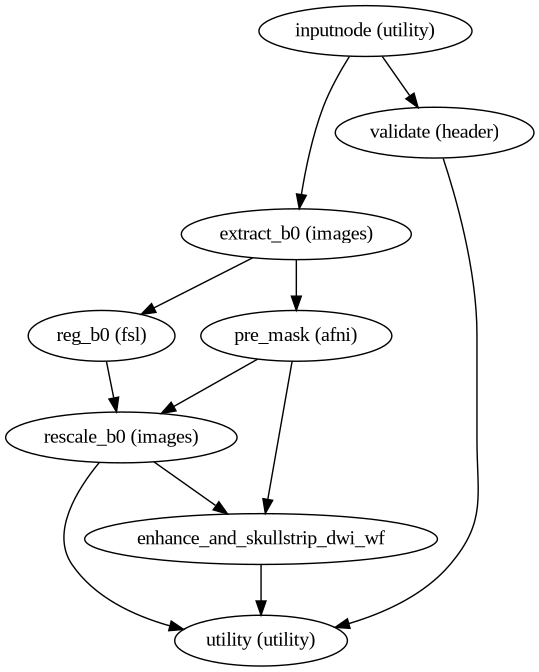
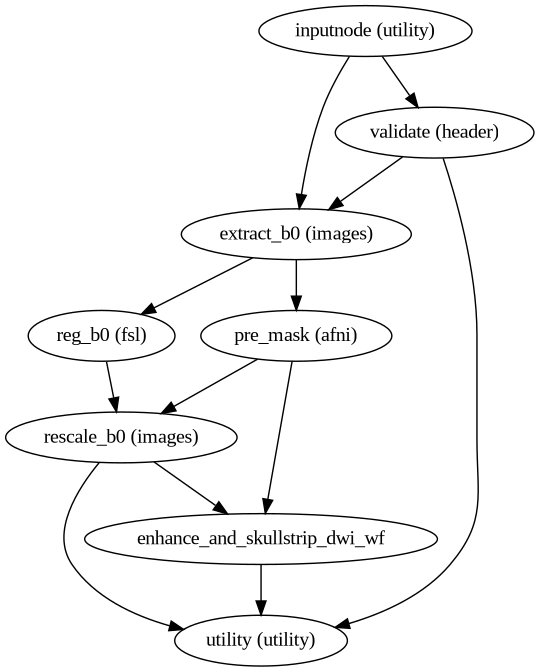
edge "validate (header)" -> "extract_b0 (images)": added
